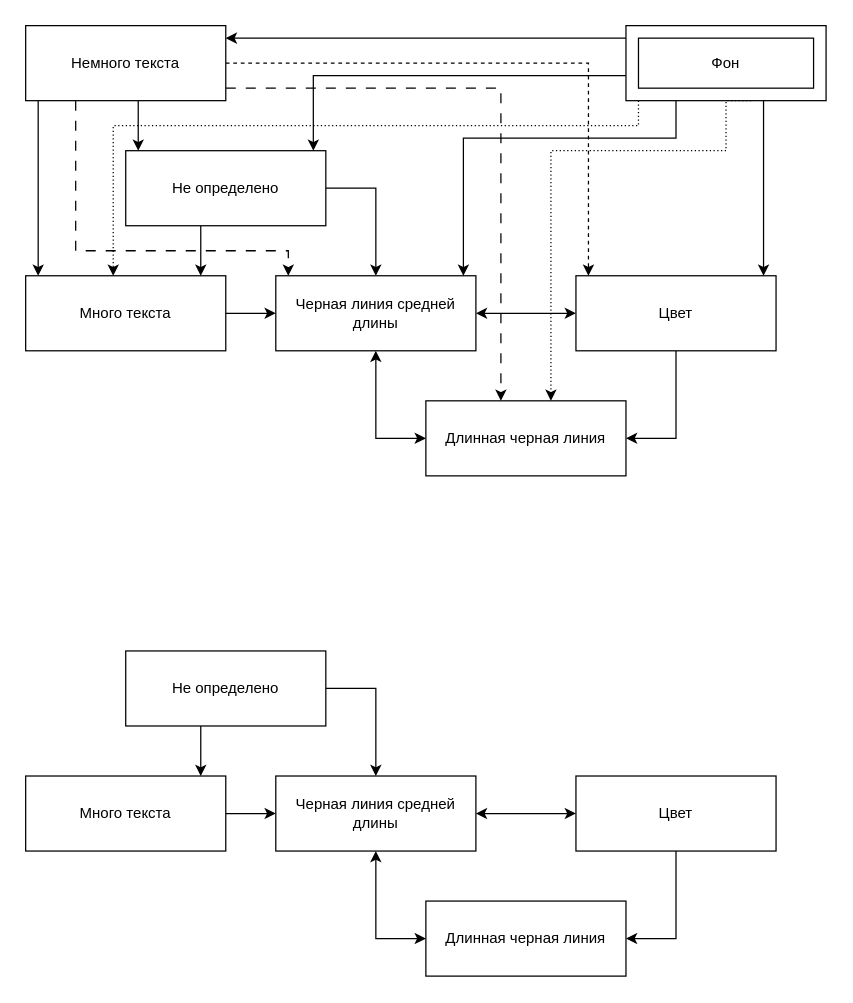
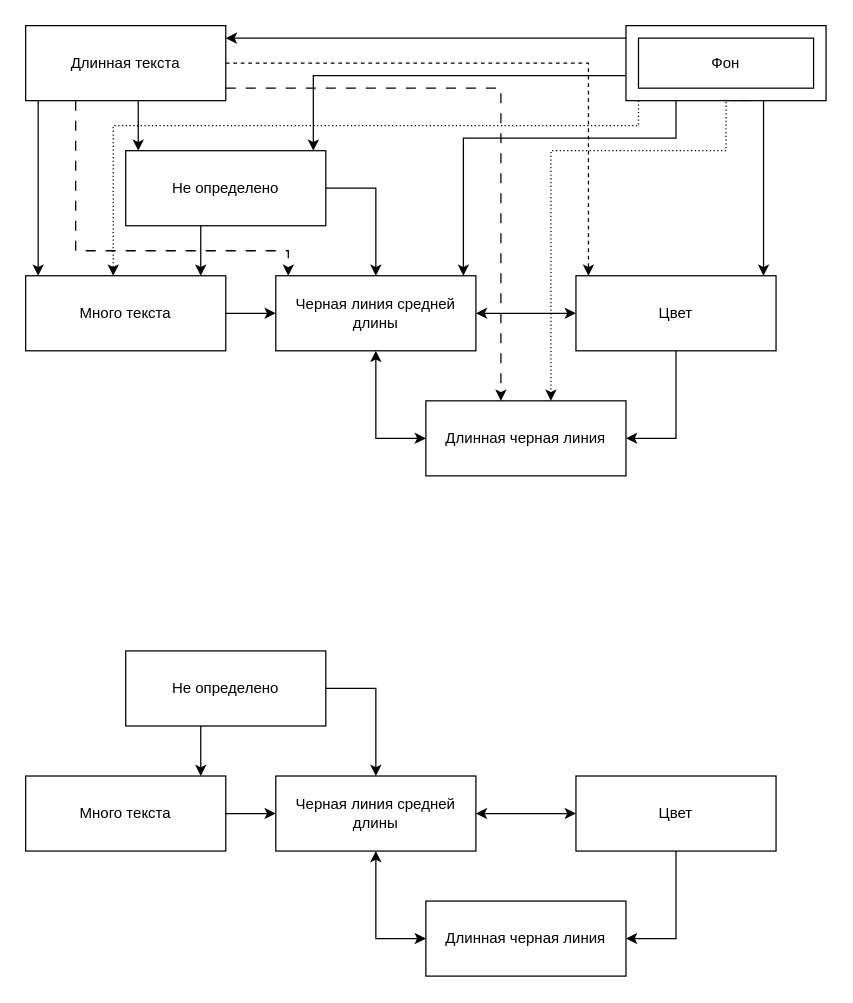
node "Немного текста": label "Немного текста" -> "Длинная текста"
